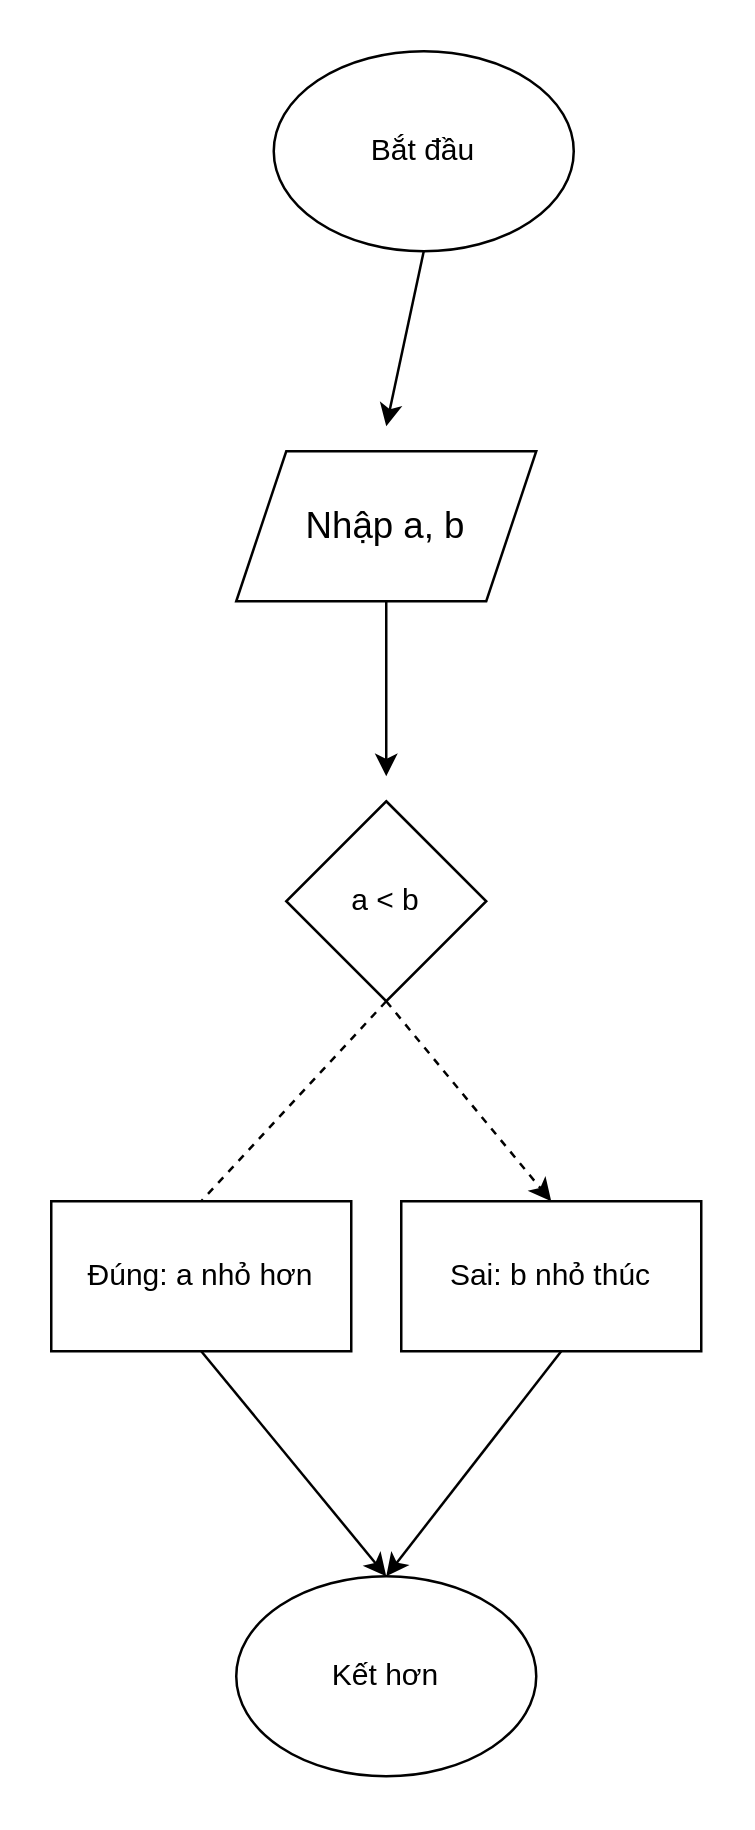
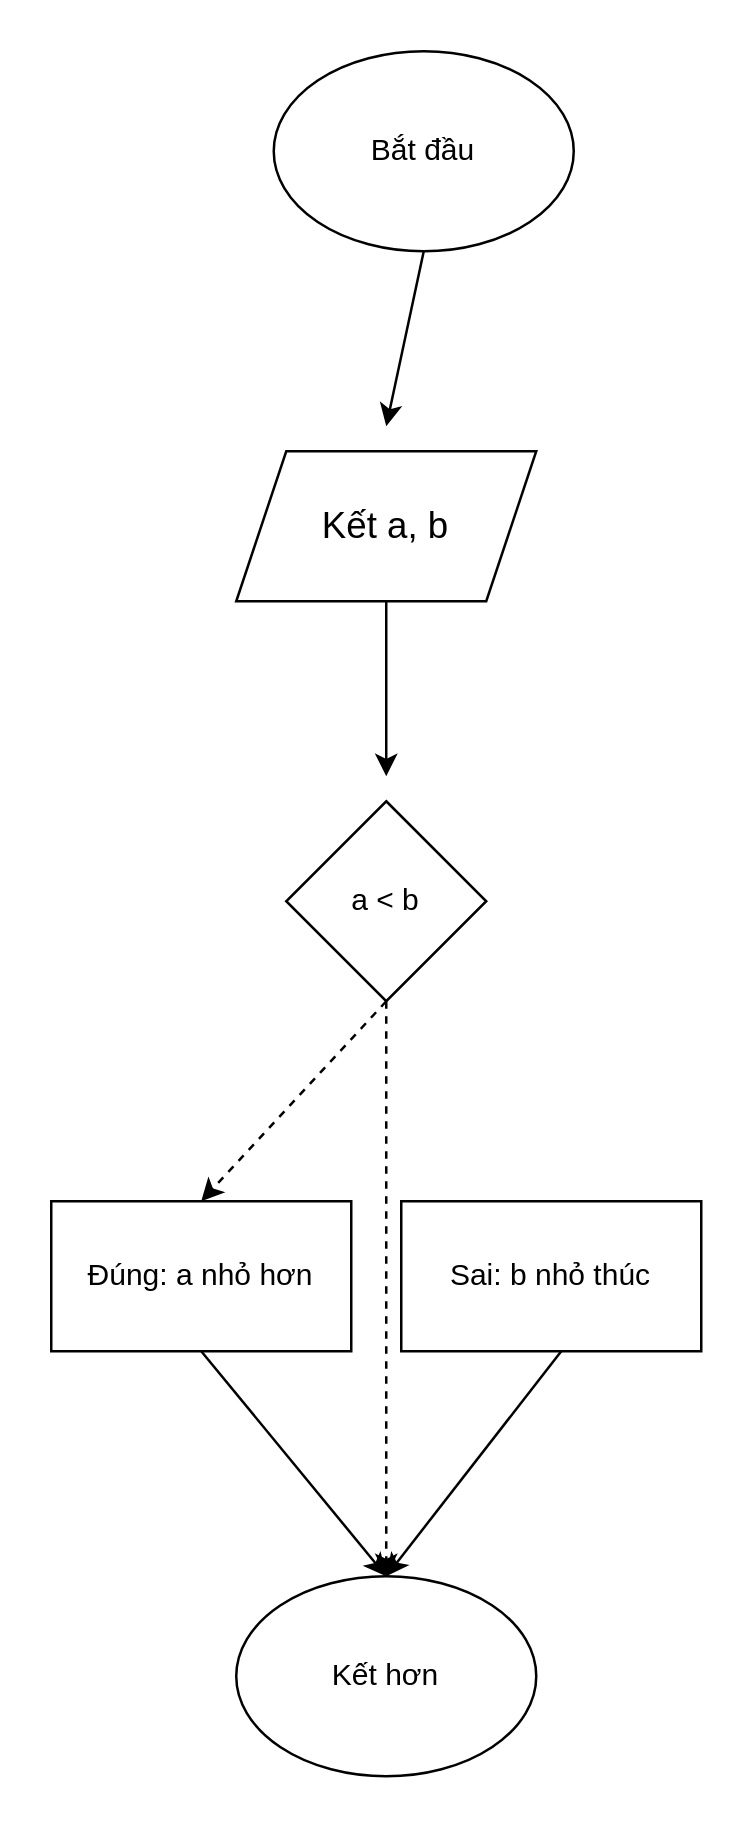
node "Nhập a, b": label "Nhập a, b" -> "Kết a, b"
edge "a < b" -> "Sai: b nhỏ thúc": now "a < b" -> "Kết hơn"
edge "a < b" -- "Đúng: a nhỏ hơn": arrowhead none -> classic
